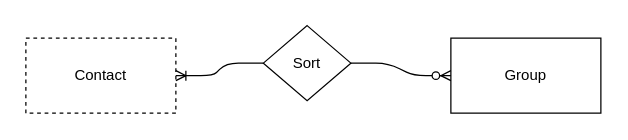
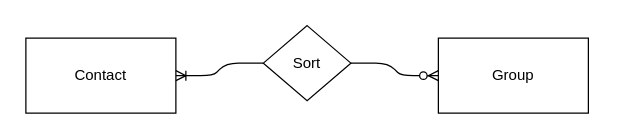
node "Contact": style dashed -> solid
node "Group": moved (526, 76) -> (513, 76)
